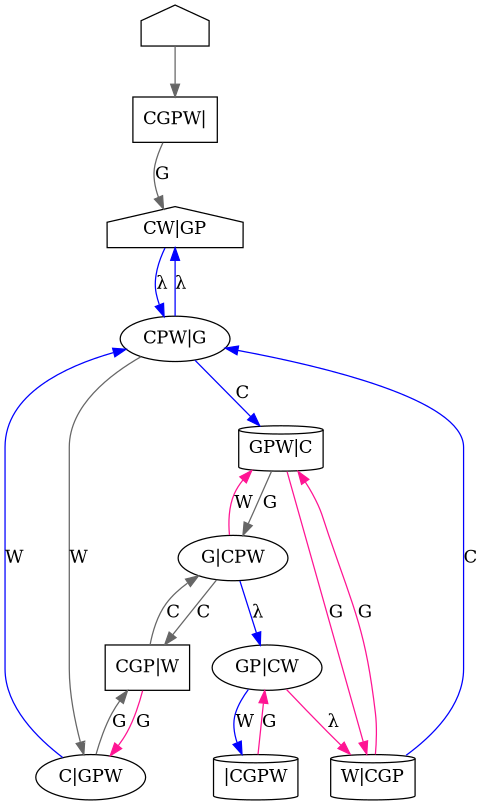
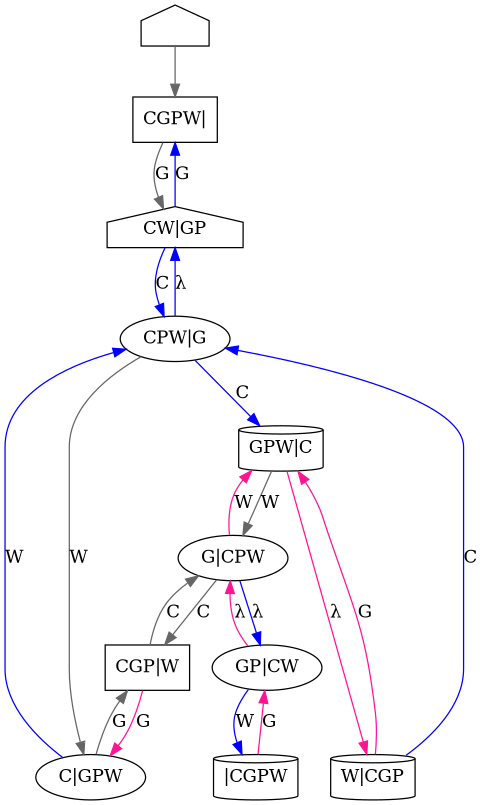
edge "CW|GP" -> "CGPW|": added, label "G"
edge "CW|GP" -> "CPW|G": label "λ" -> "C"
edge "GPW|C" -> "G|CPW": label "G" -> "W"
edge "GPW|C" -> "W|CGP": label "G" -> "λ"
edge "GP|CW" -> "W|CGP": now "GP|CW" -> "G|CPW"
